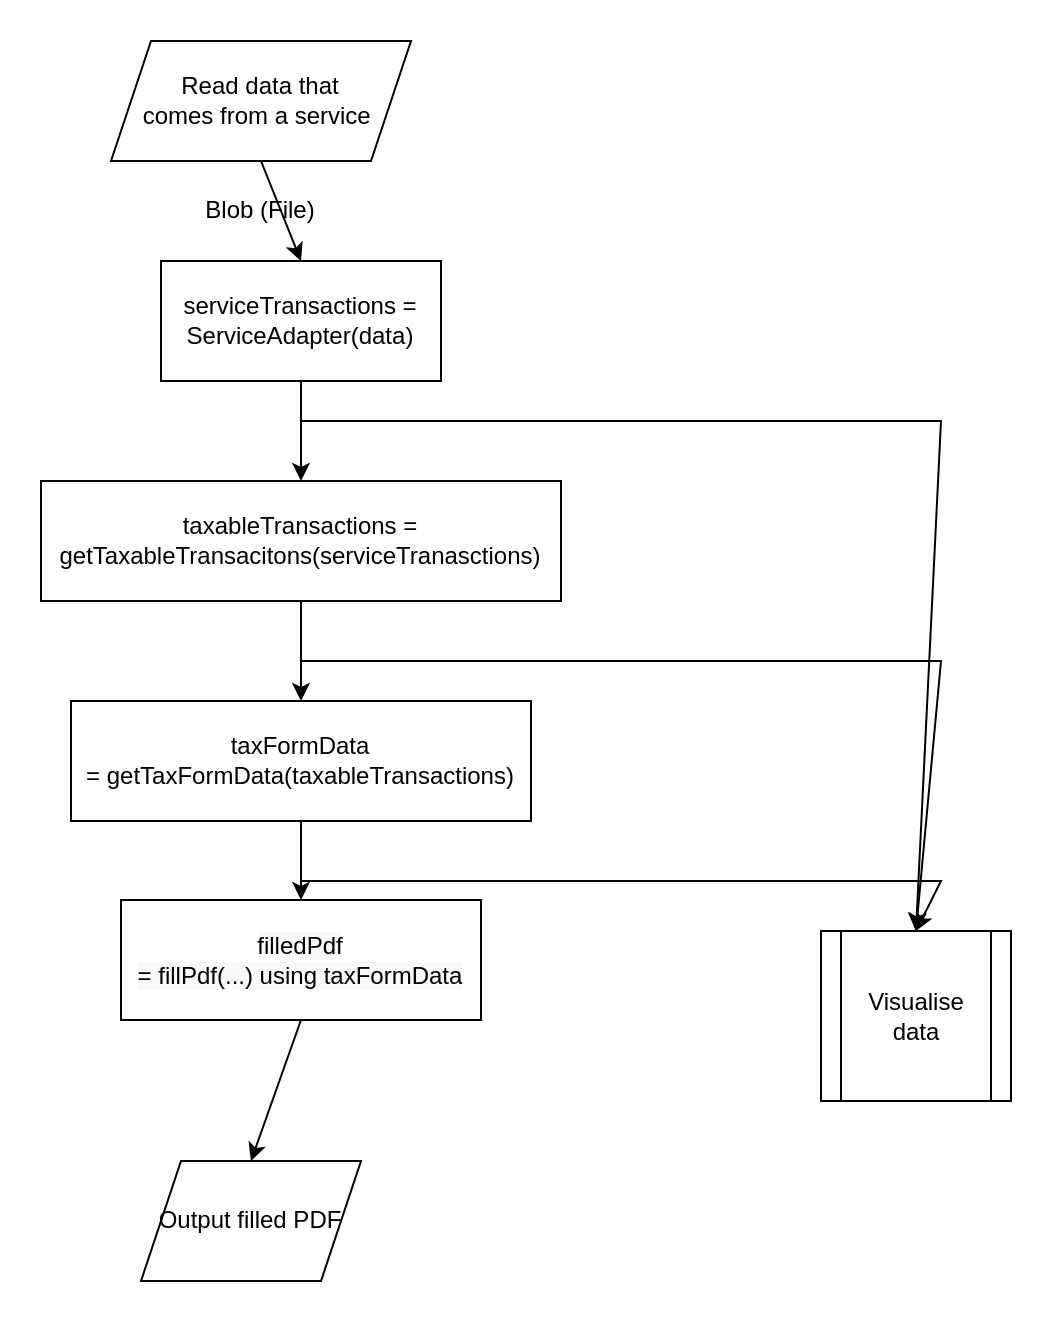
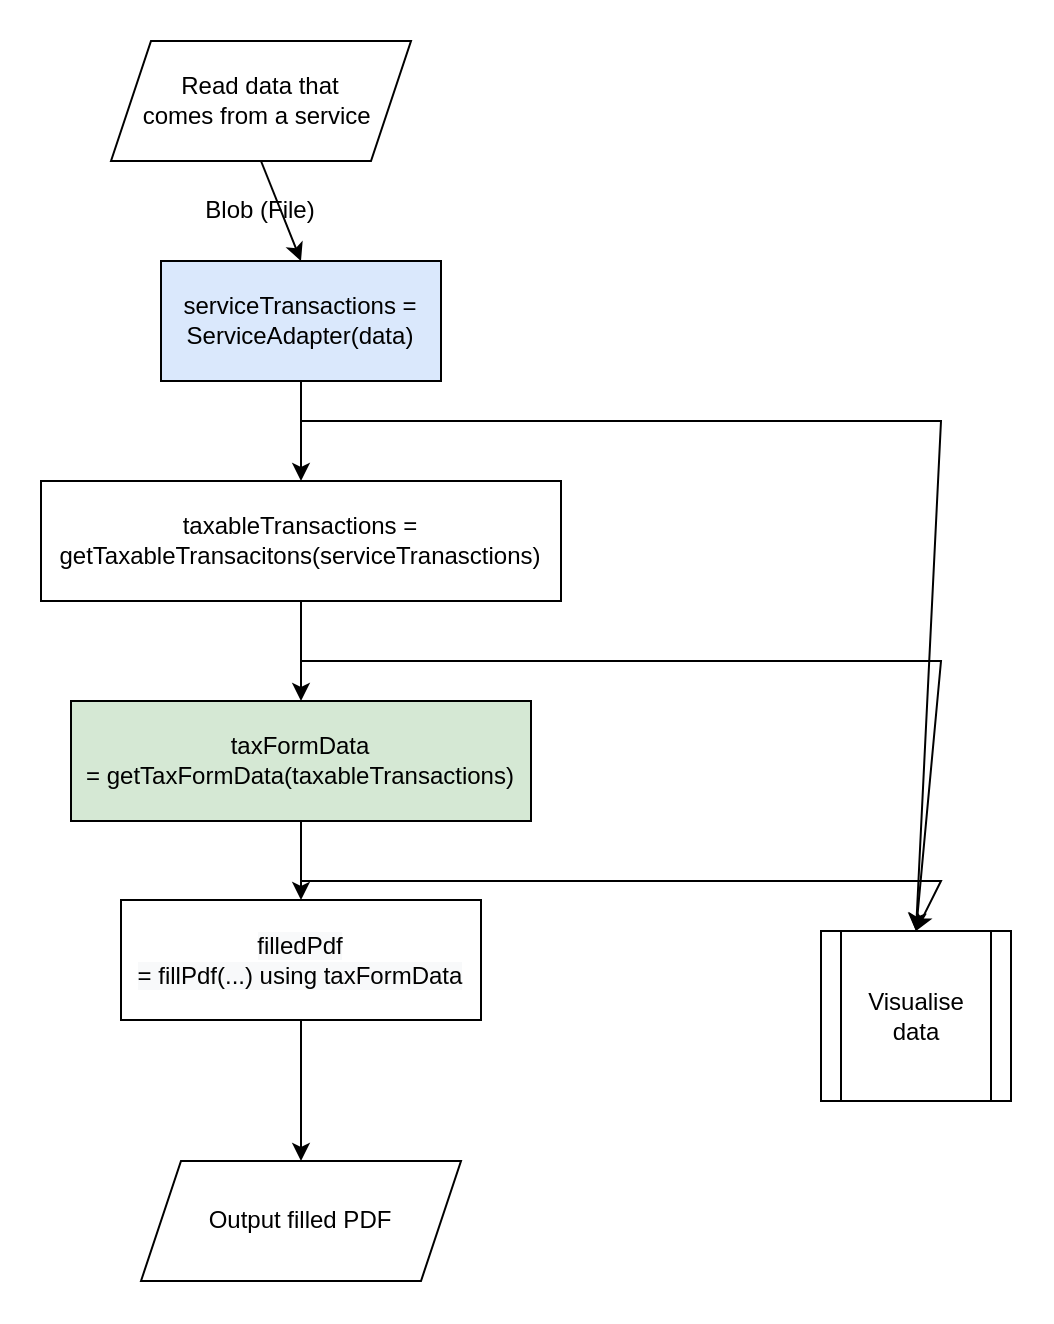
node "serviceTransactions = ServiceAdapter(data)": fillcolor #ffffff -> #dae8fc
node "taxFormData = getTaxFormData(taxableTransactions)": fillcolor #ffffff -> #d5e8d4
node "Output filled PDF": size 220x120 -> 320x120
